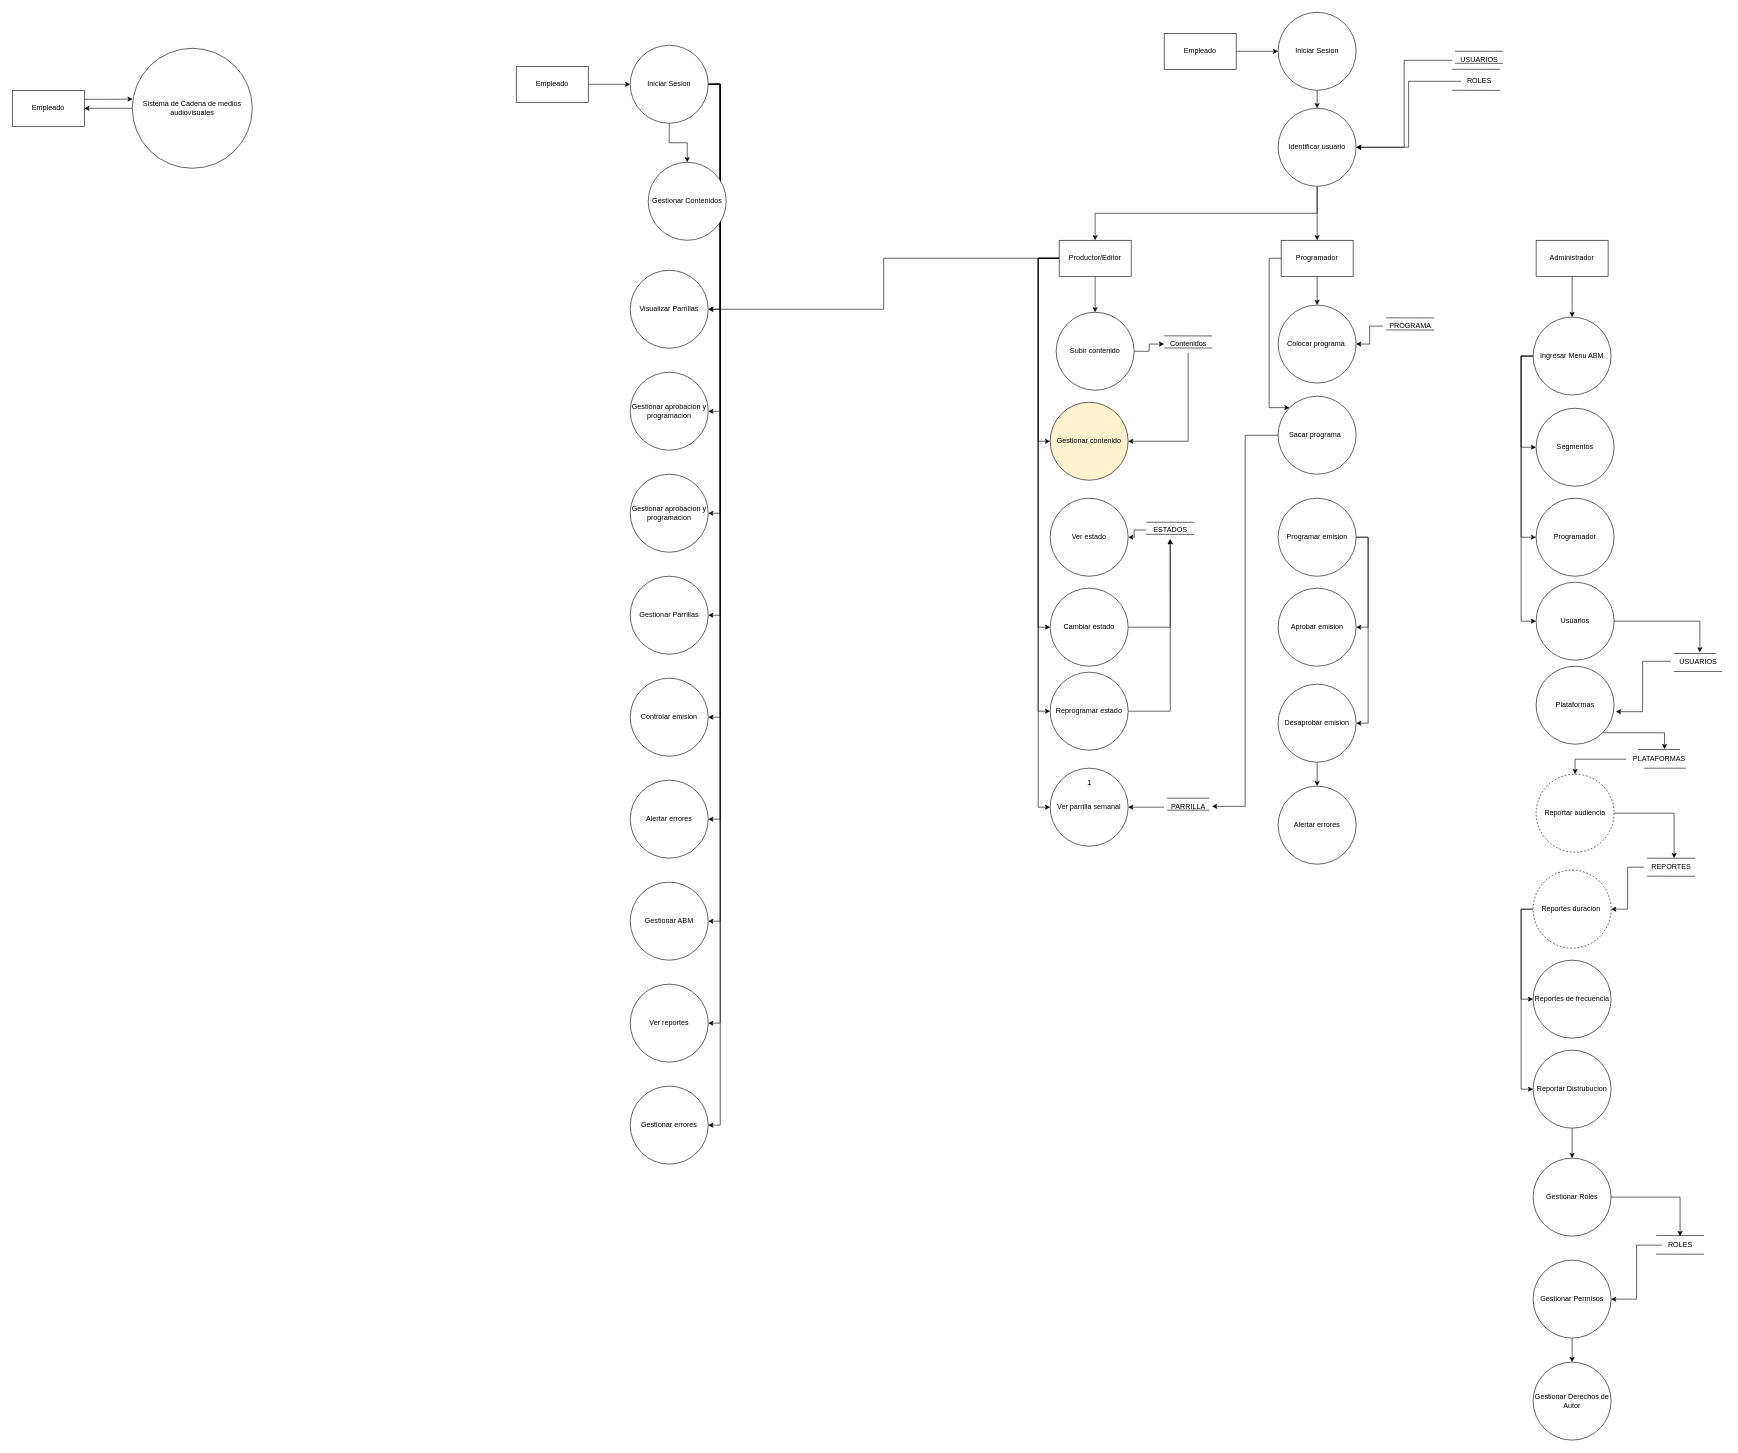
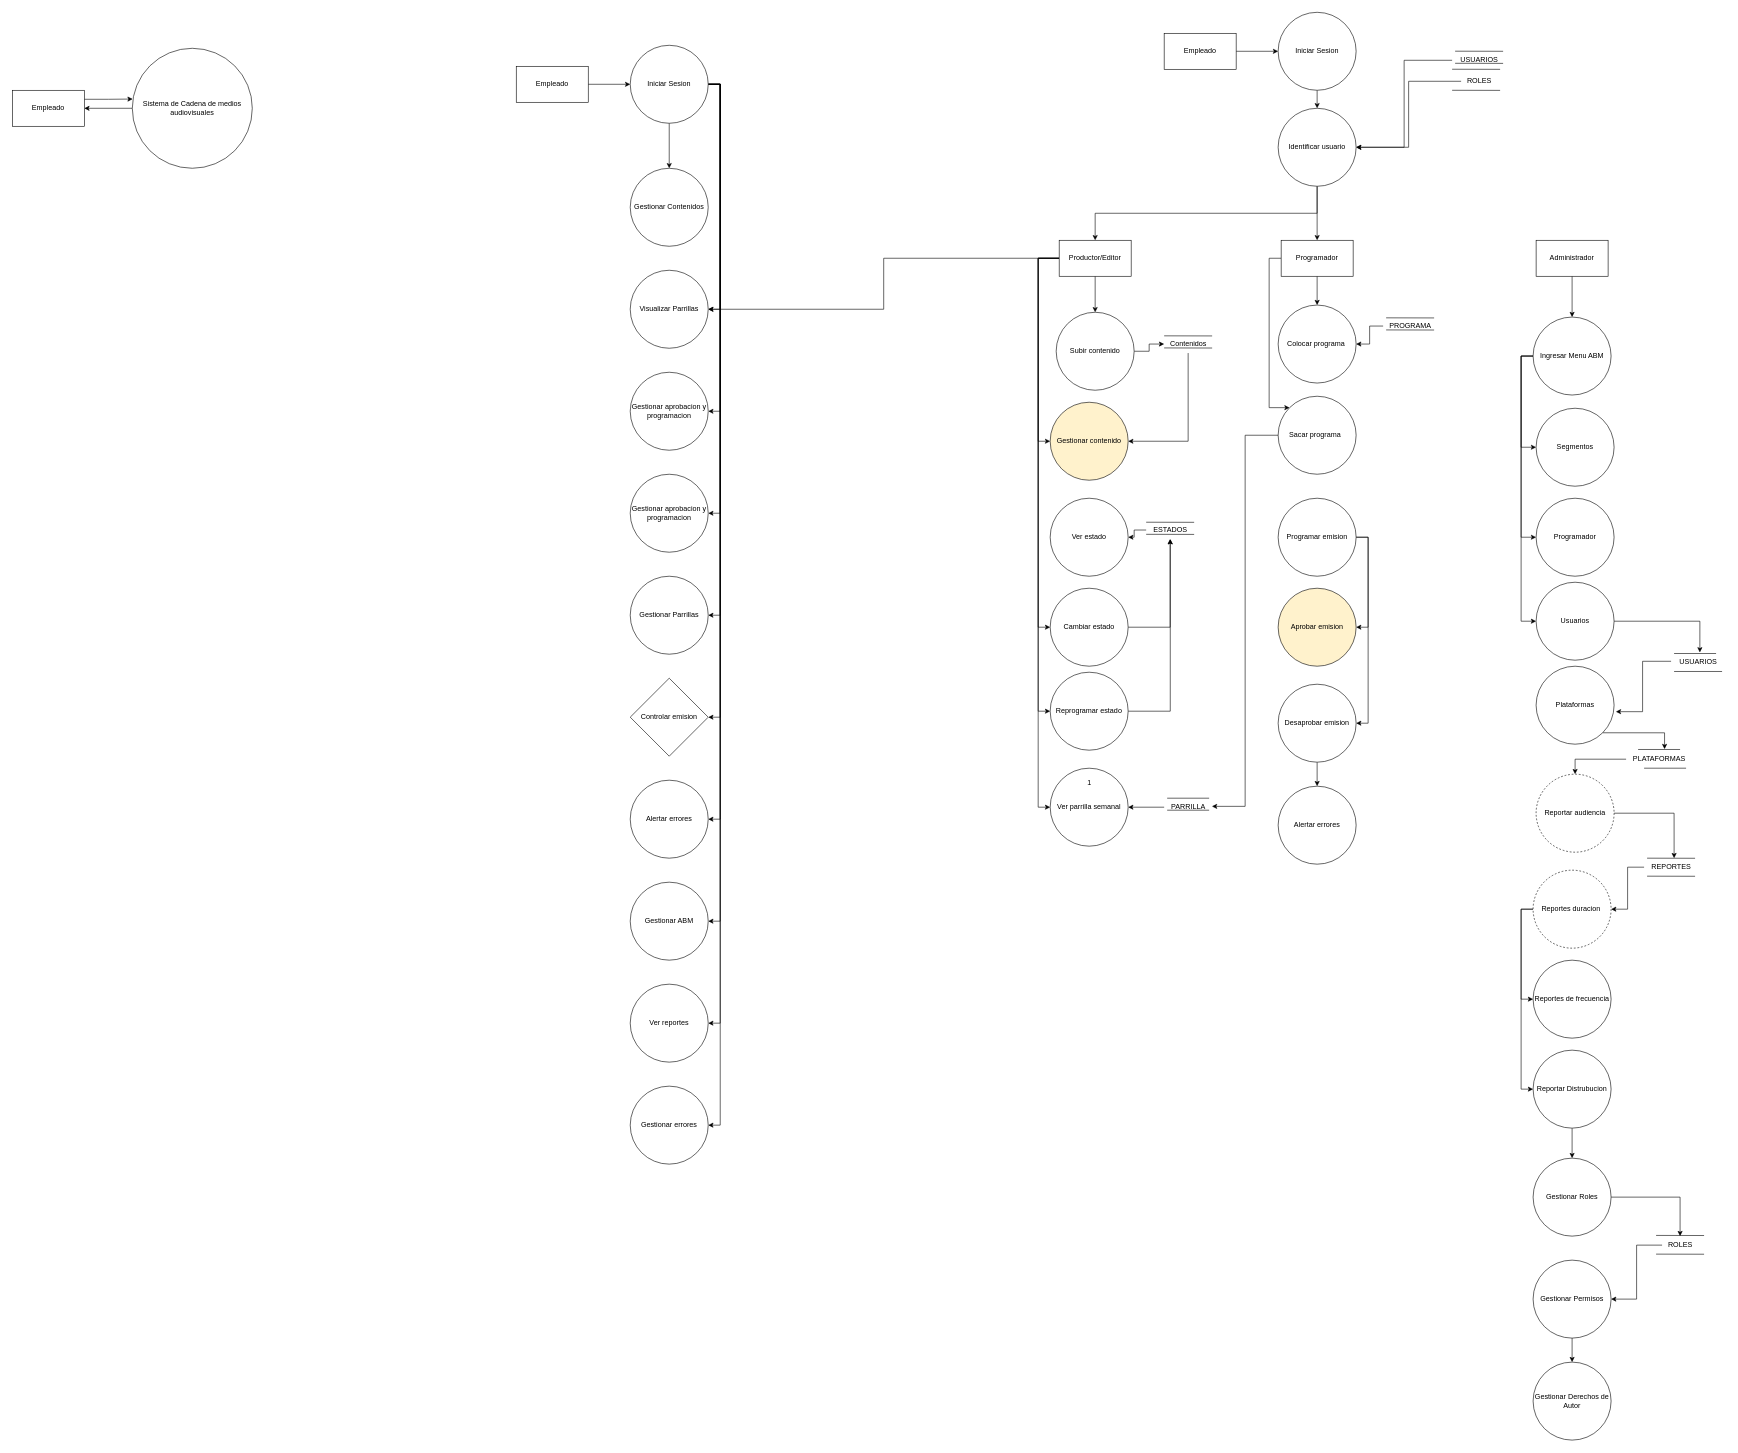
node "Gestionar Contenidos": moved (687, 201) -> (669, 207)
node "Aprobar emision": fillcolor #ffffff -> #fff2cc
node "Controlar emision": shape ellipse -> diamond
